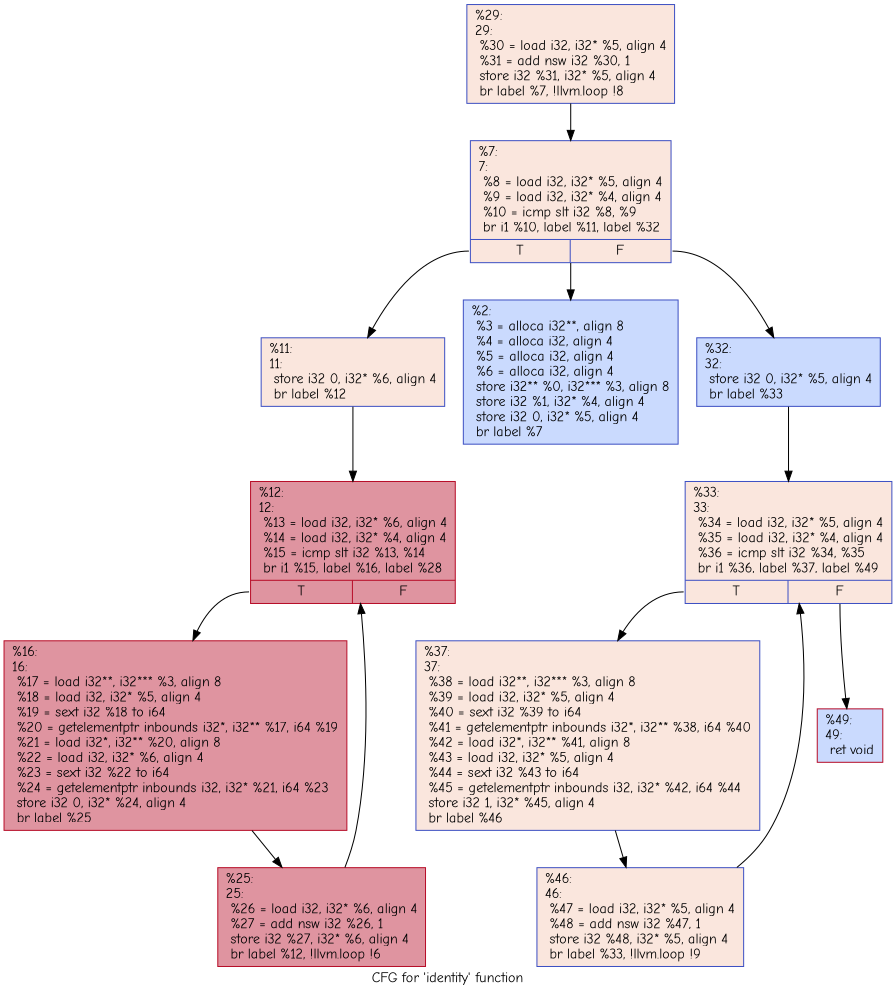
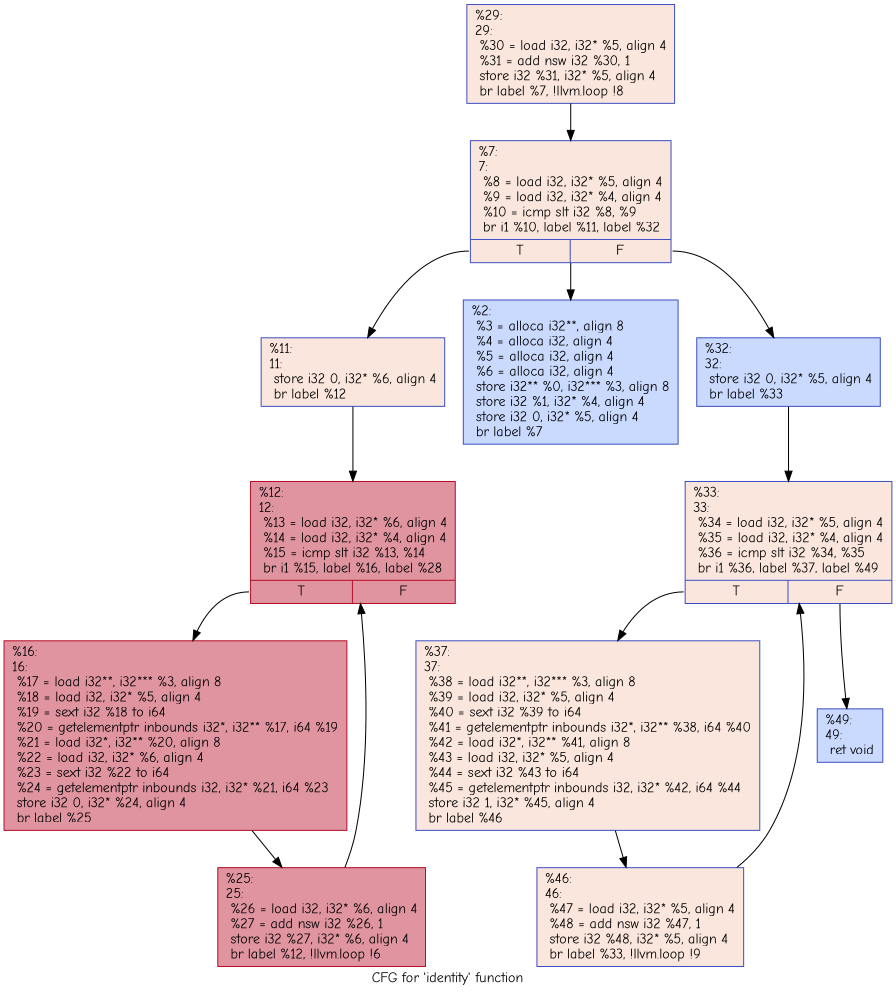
node "%49:": color #b70d28ff -> #3d50c3ff
